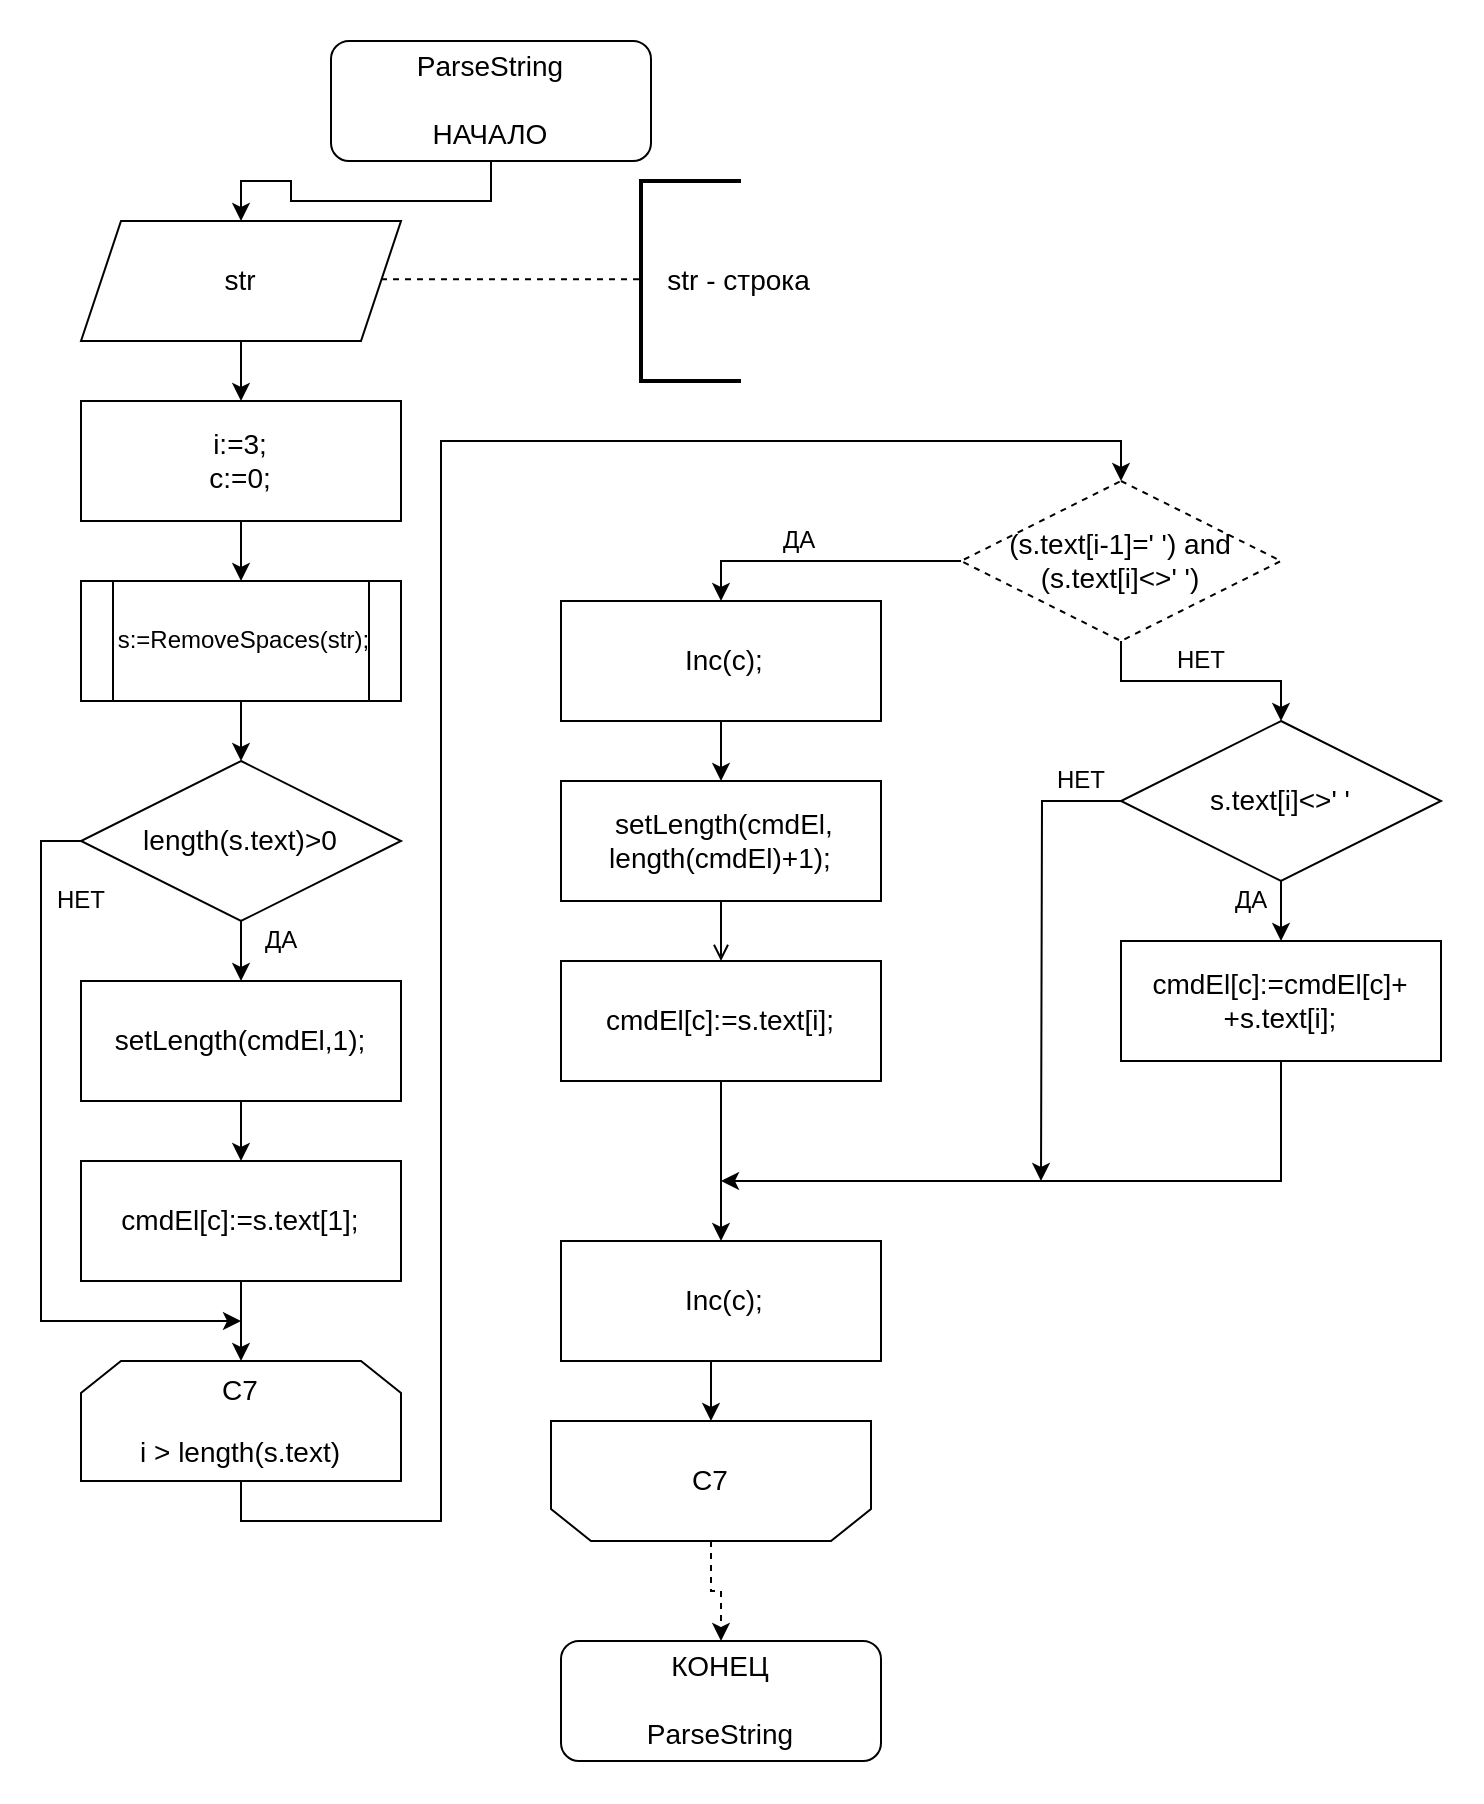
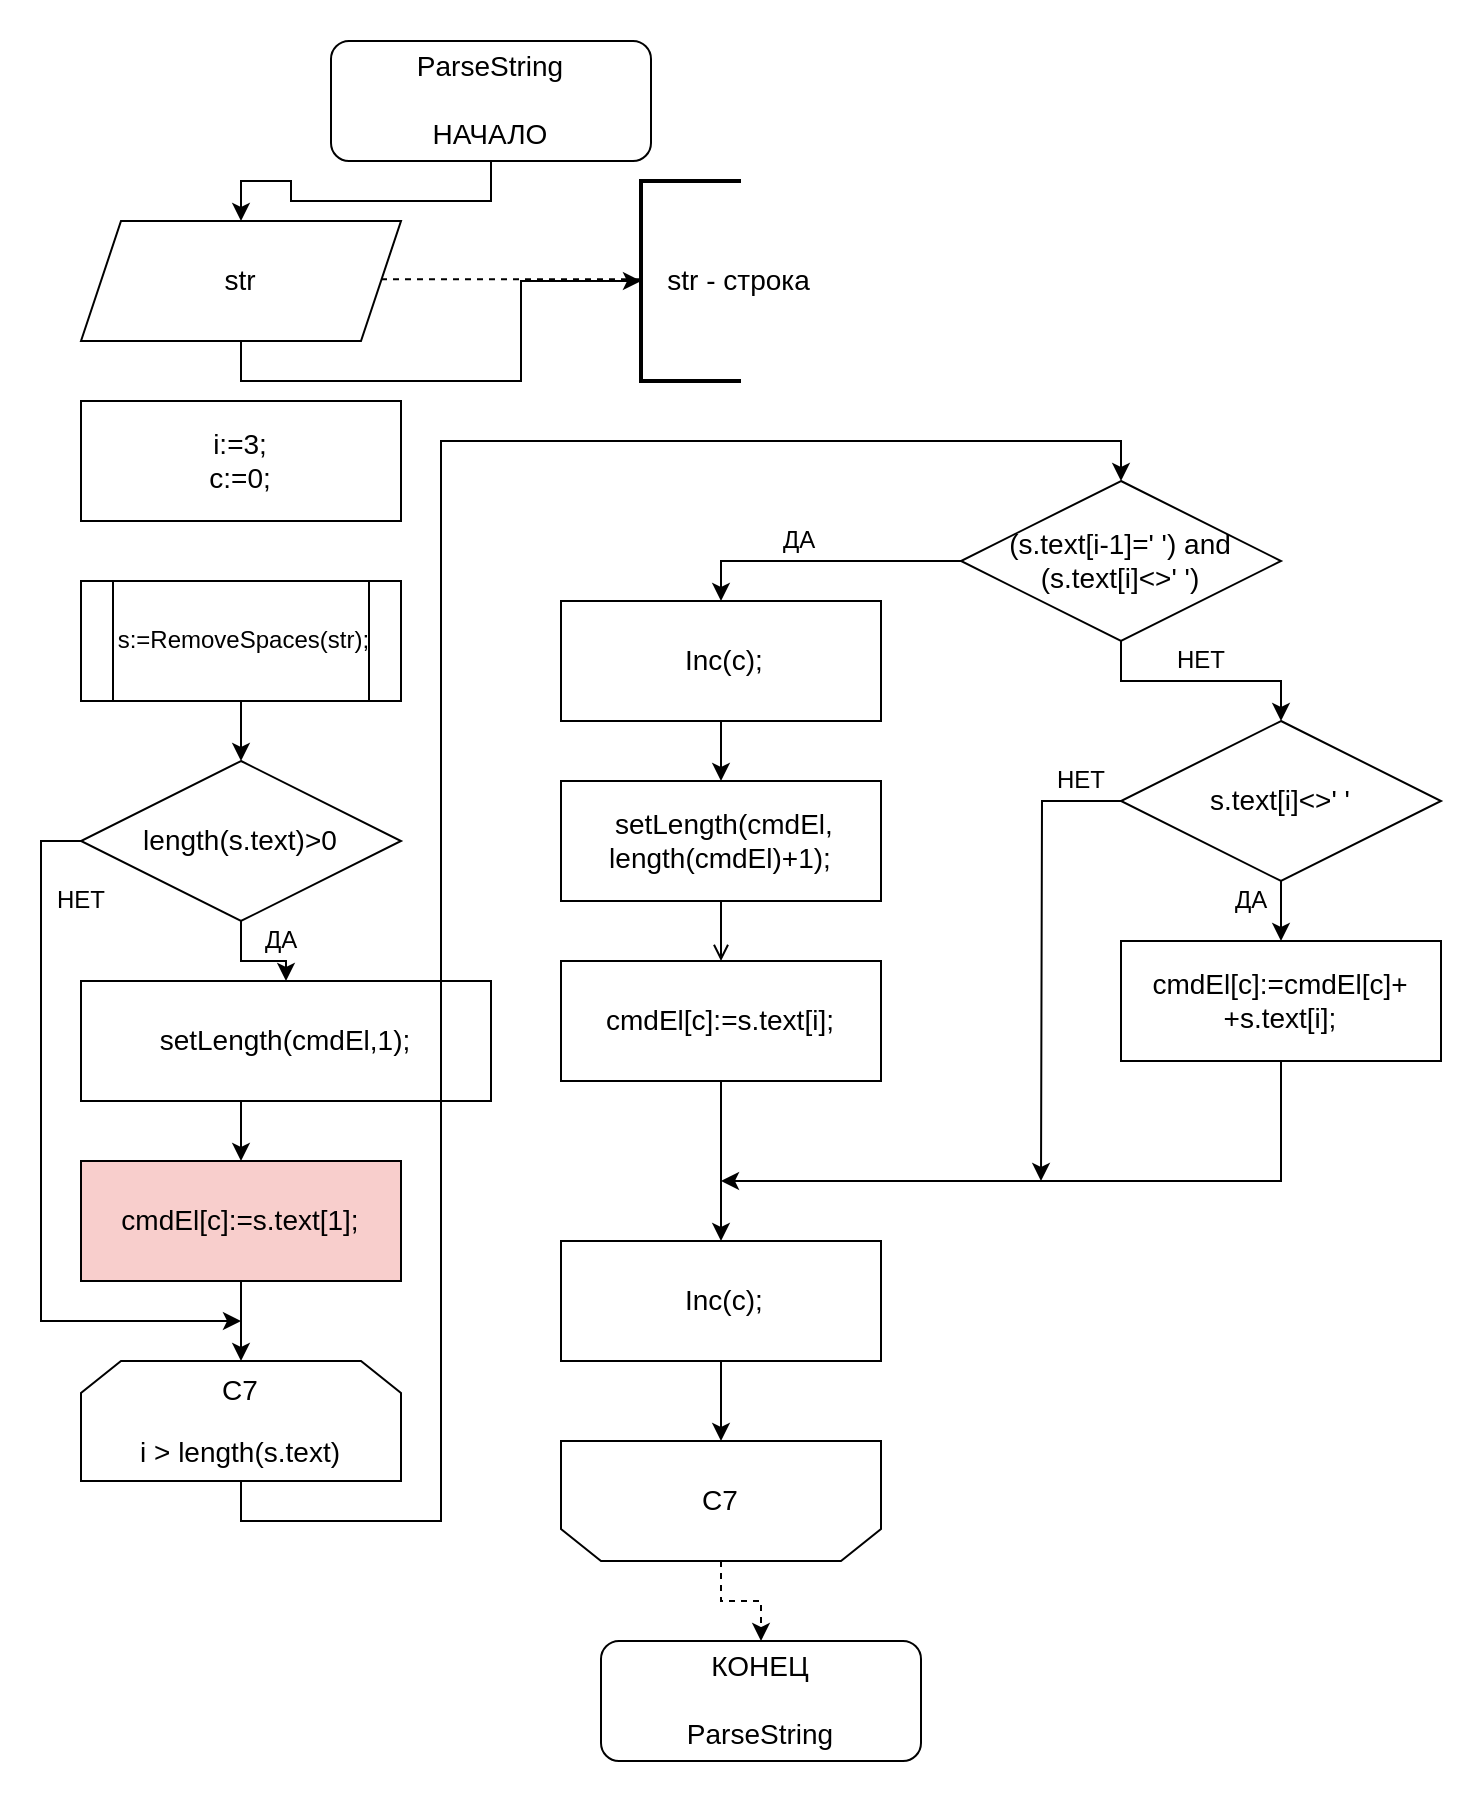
edge "str" -> "i:=3; c:=0;": now "str" -> "str - строка"
edge "i:=3; c:=0;" -> "s:=RemoveSpaces(str);": removed
node "(s.text[i-1]=' ') and (s.text[i]<>' ')": style dashed -> solid
node "setLength(cmdEl,1);": size 320x120 -> 410x120
node "cmdEl[c]:=s.text[1];": fillcolor #ffffff -> #f8cecc
node "C7": moved (711, 1481) -> (721, 1501)
node "КОНЕЦ ParseString": moved (721, 1701) -> (761, 1701)
